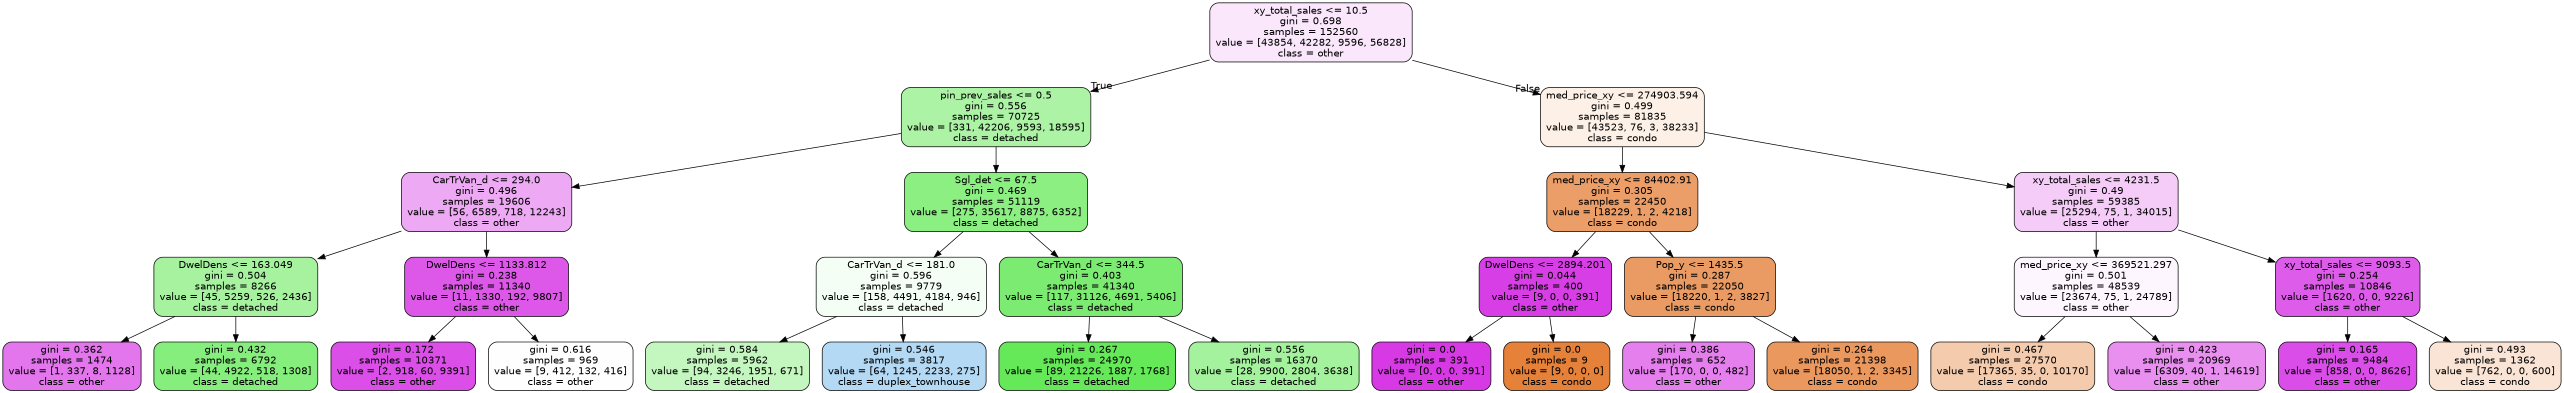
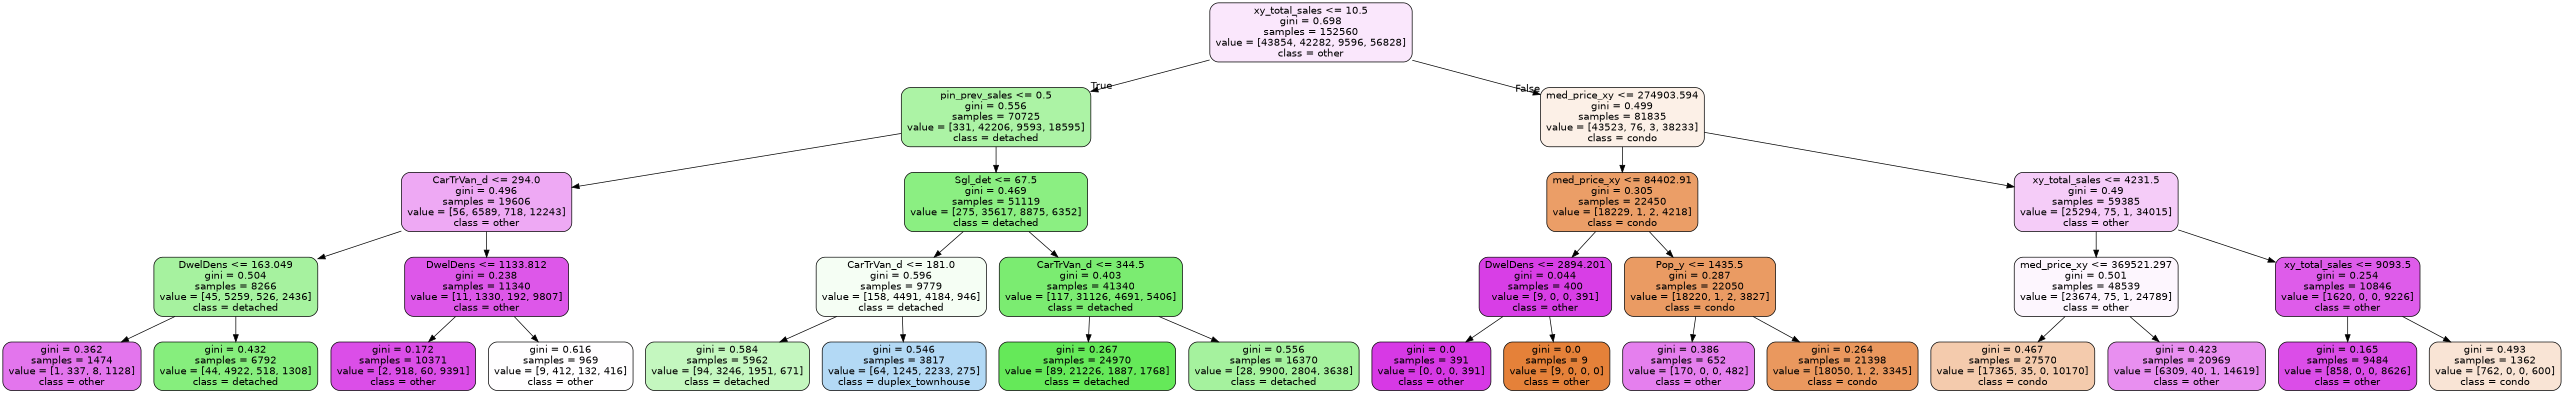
node "gini = 0.0 samples = 9 value = [9, 0, 0, 0] class = condo": label "gini = 0.0 samples = 9 value = [9, 0, 0, 0] class = condo" -> "gini = 0.0 samples = 9 value = [9, 0, 0, 0] class = other"
